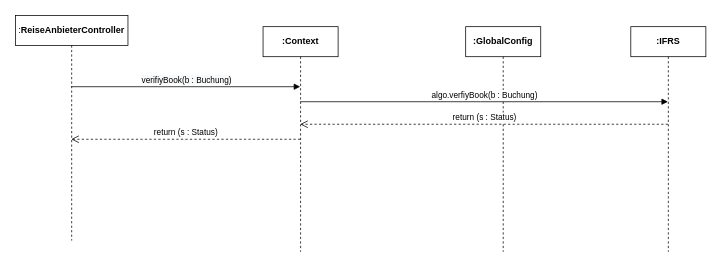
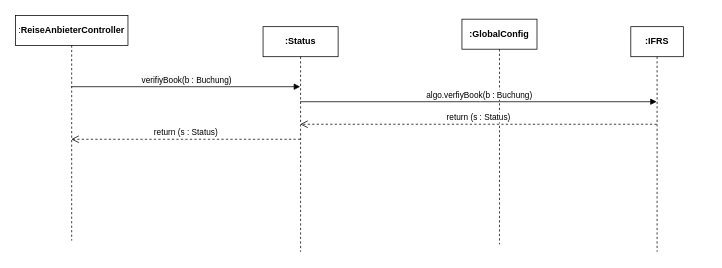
node ":Context": label ":Context" -> ":Status"
node ":GlobalConfig": moved (503, 139) -> (499, 132)
node ":IFRS": size 75x225 -> 53x225
